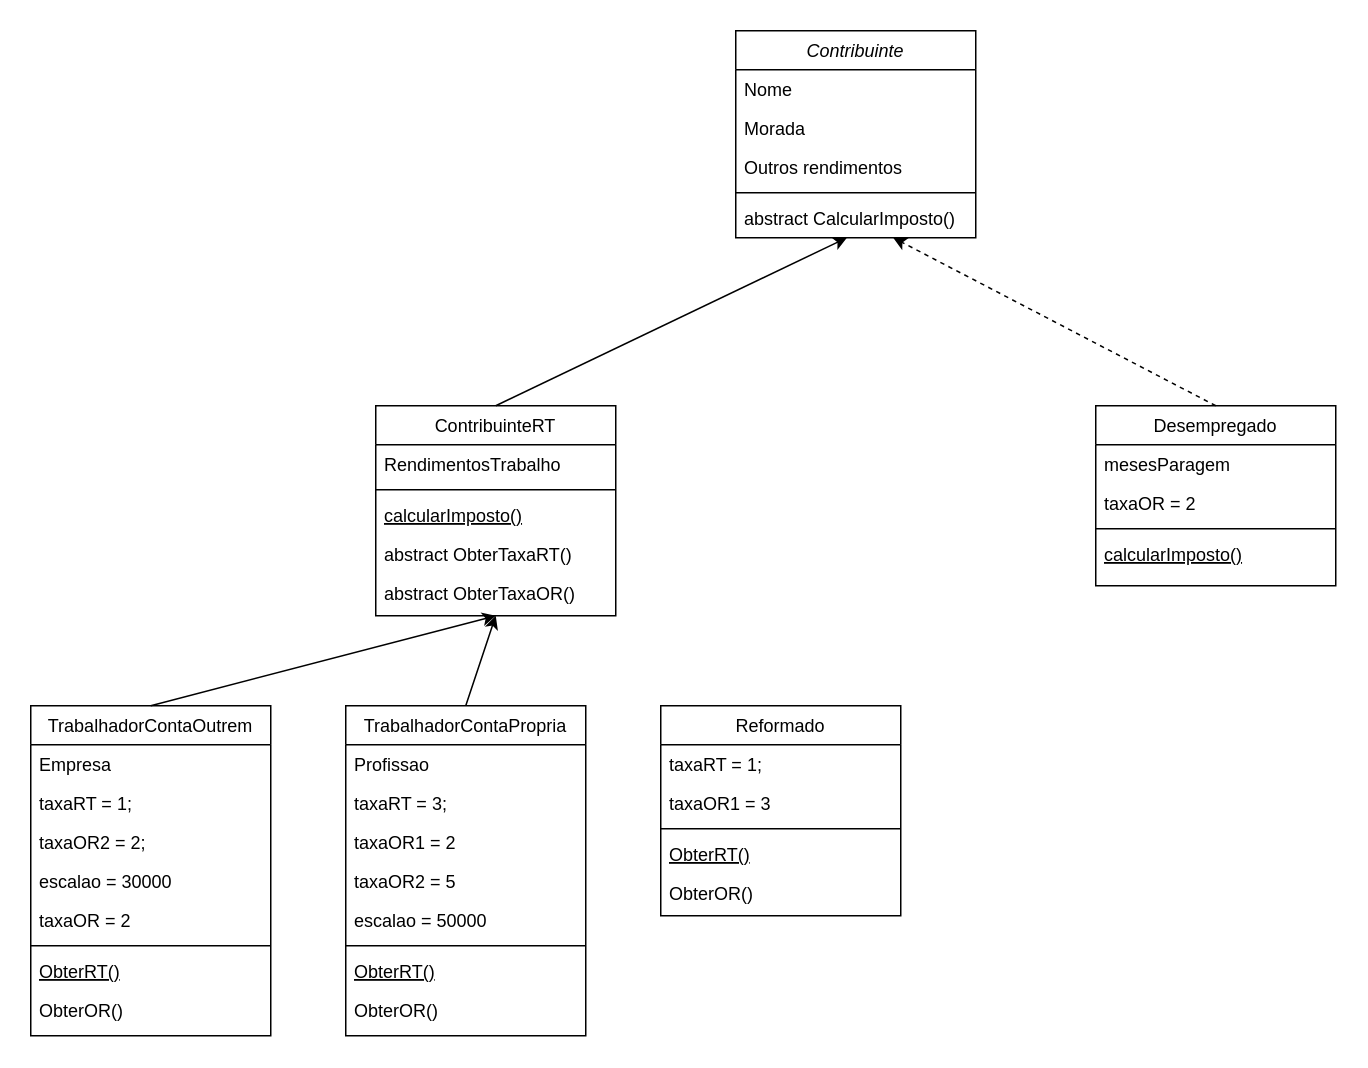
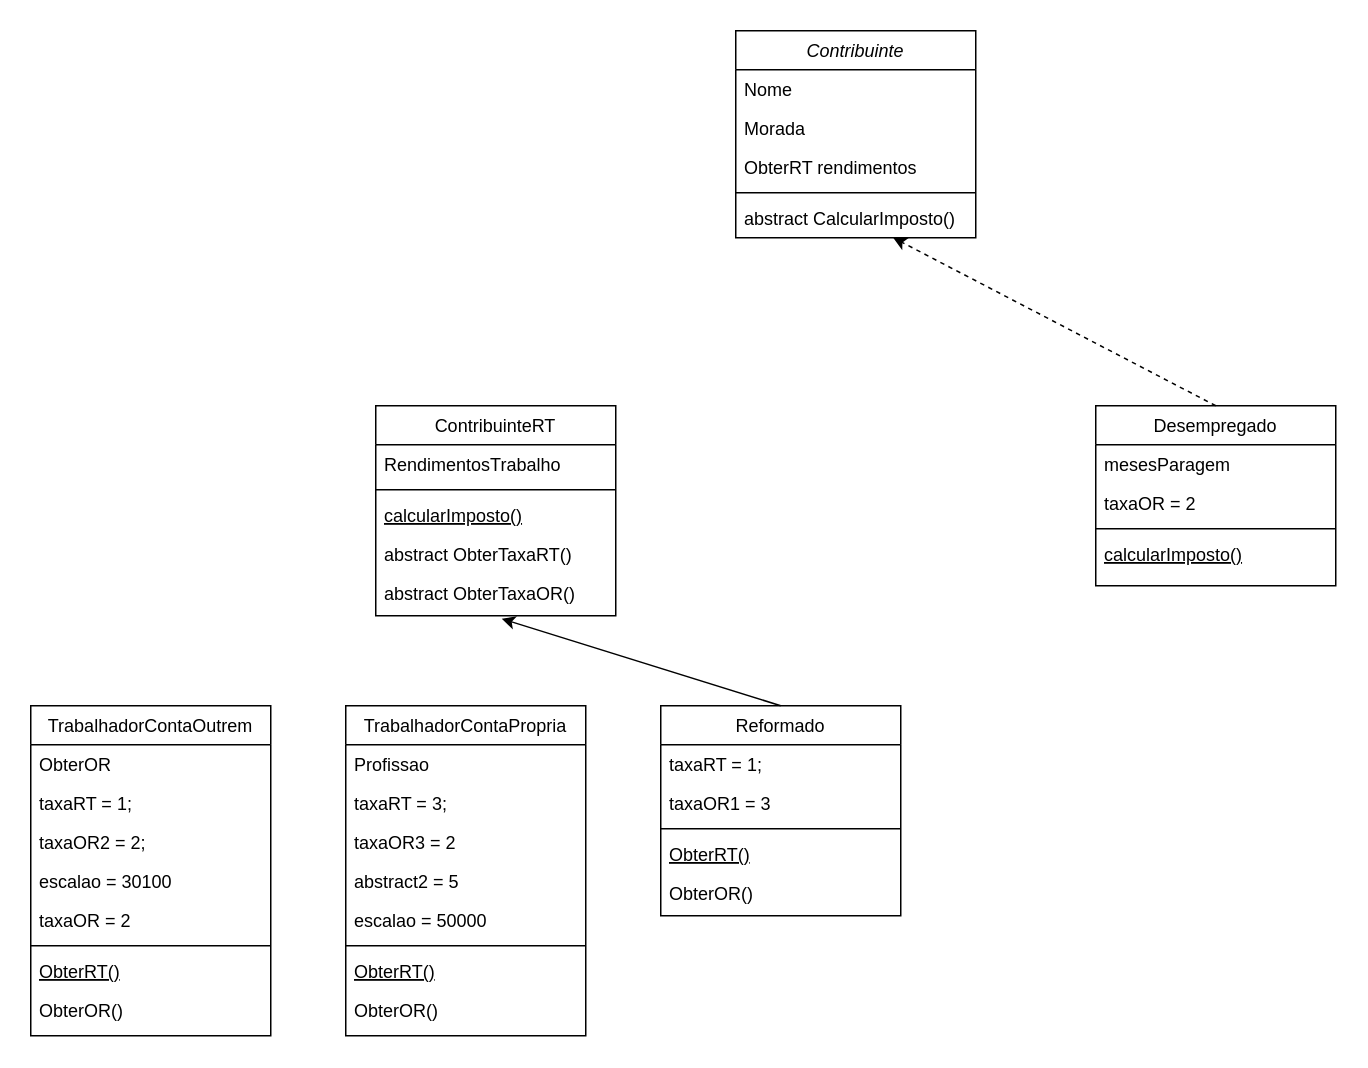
node "Outros rendimentos": label "Outros rendimentos" -> "ObterRT rendimentos"
edge "ContribuinteRT" -> "abstract CalcularImposto()": removed
edge "TrabalhadorContaOutrem" -> "ContribuinteRT": removed
edge "Reformado" -> "abstract ObterTaxaOR()": added
edge "TrabalhadorContaPropria" -> "ContribuinteRT": removed
node "Empresa": label "Empresa" -> "ObterOR"
node "taxaOR1 = 2": label "taxaOR1 = 2" -> "taxaOR3 = 2"
node "escalao = 30000": label "escalao = 30000" -> "escalao = 30100"
node "taxaOR2 = 5": label "taxaOR2 = 5" -> "abstract2 = 5"
